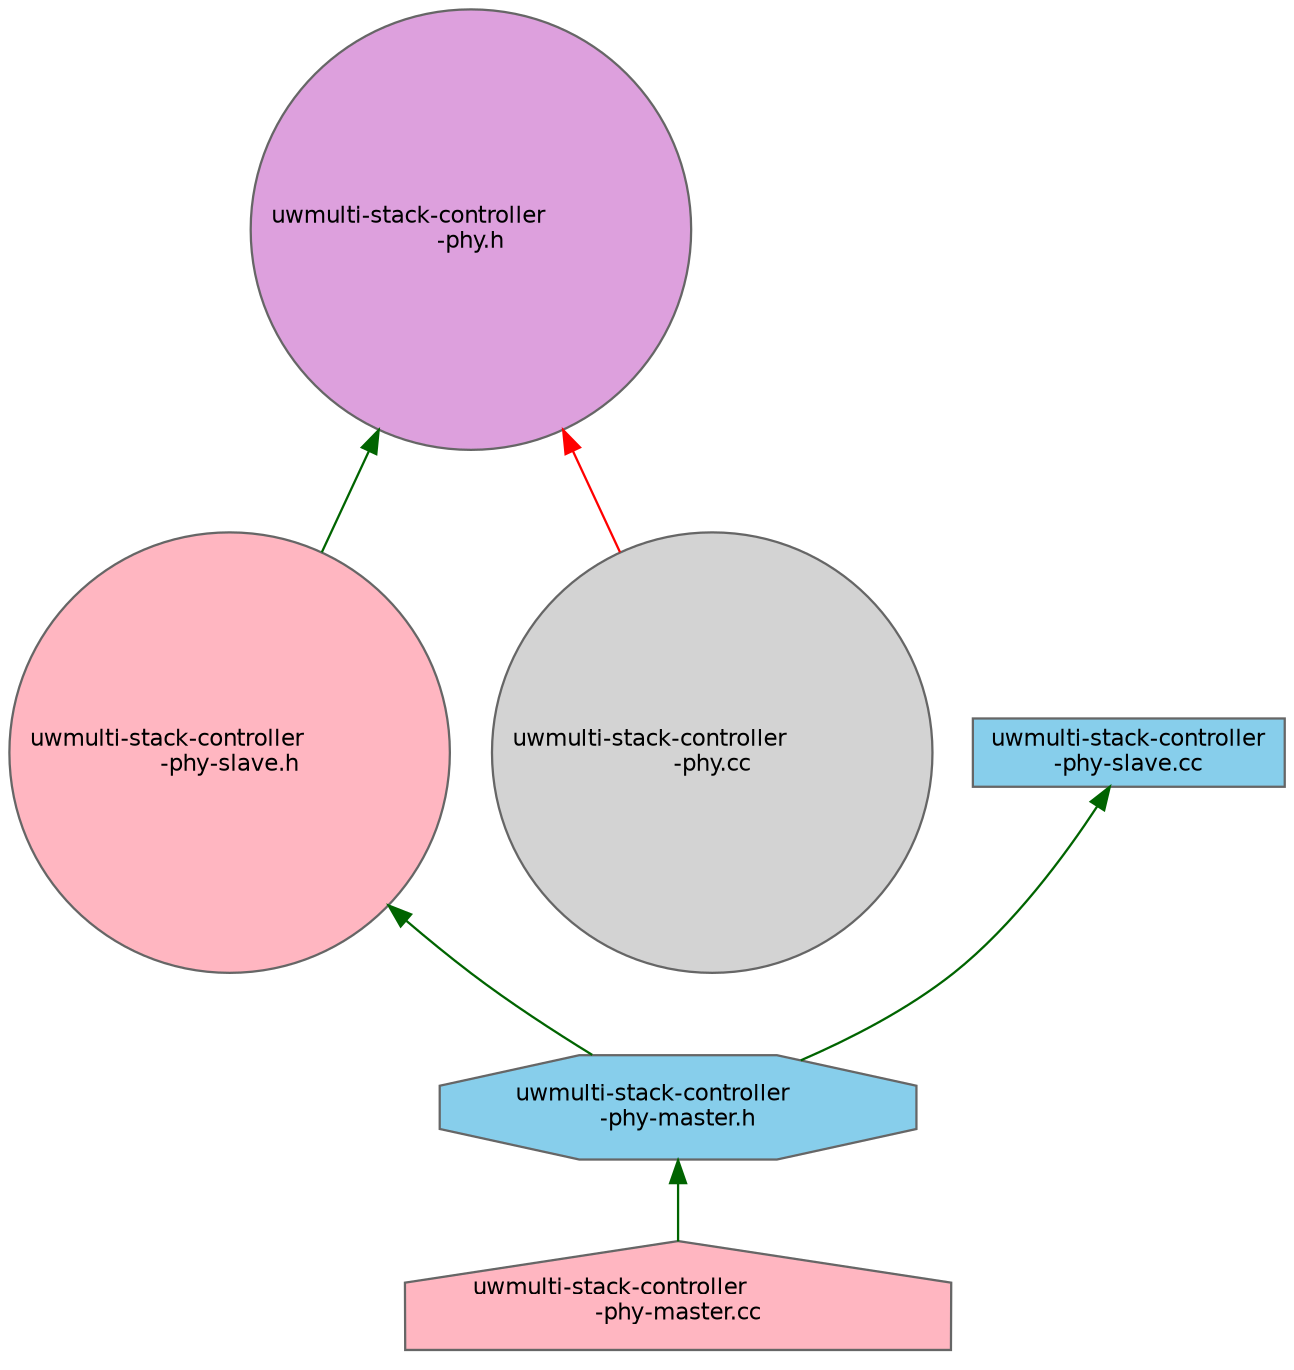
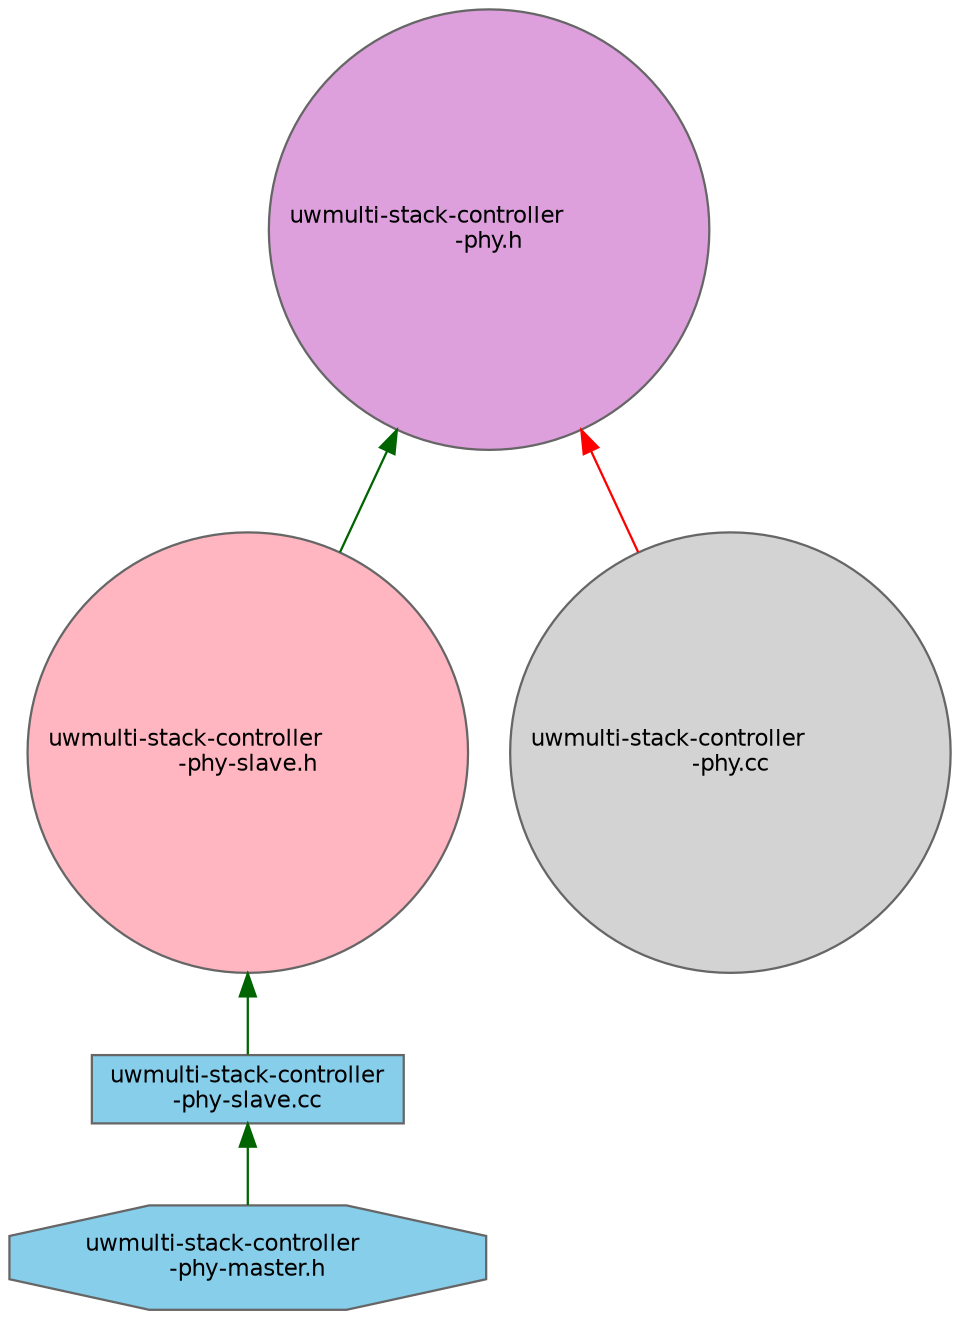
edge "uwmulti-stack-controller -phy-master.h" -> "uwmulti-stack-controller -phy-slave.h": now "uwmulti-stack-controller -phy-slave.cc" -> "uwmulti-stack-controller -phy-slave.h"
node "uwmulti-stack-controller -phy-master.cc": removed
